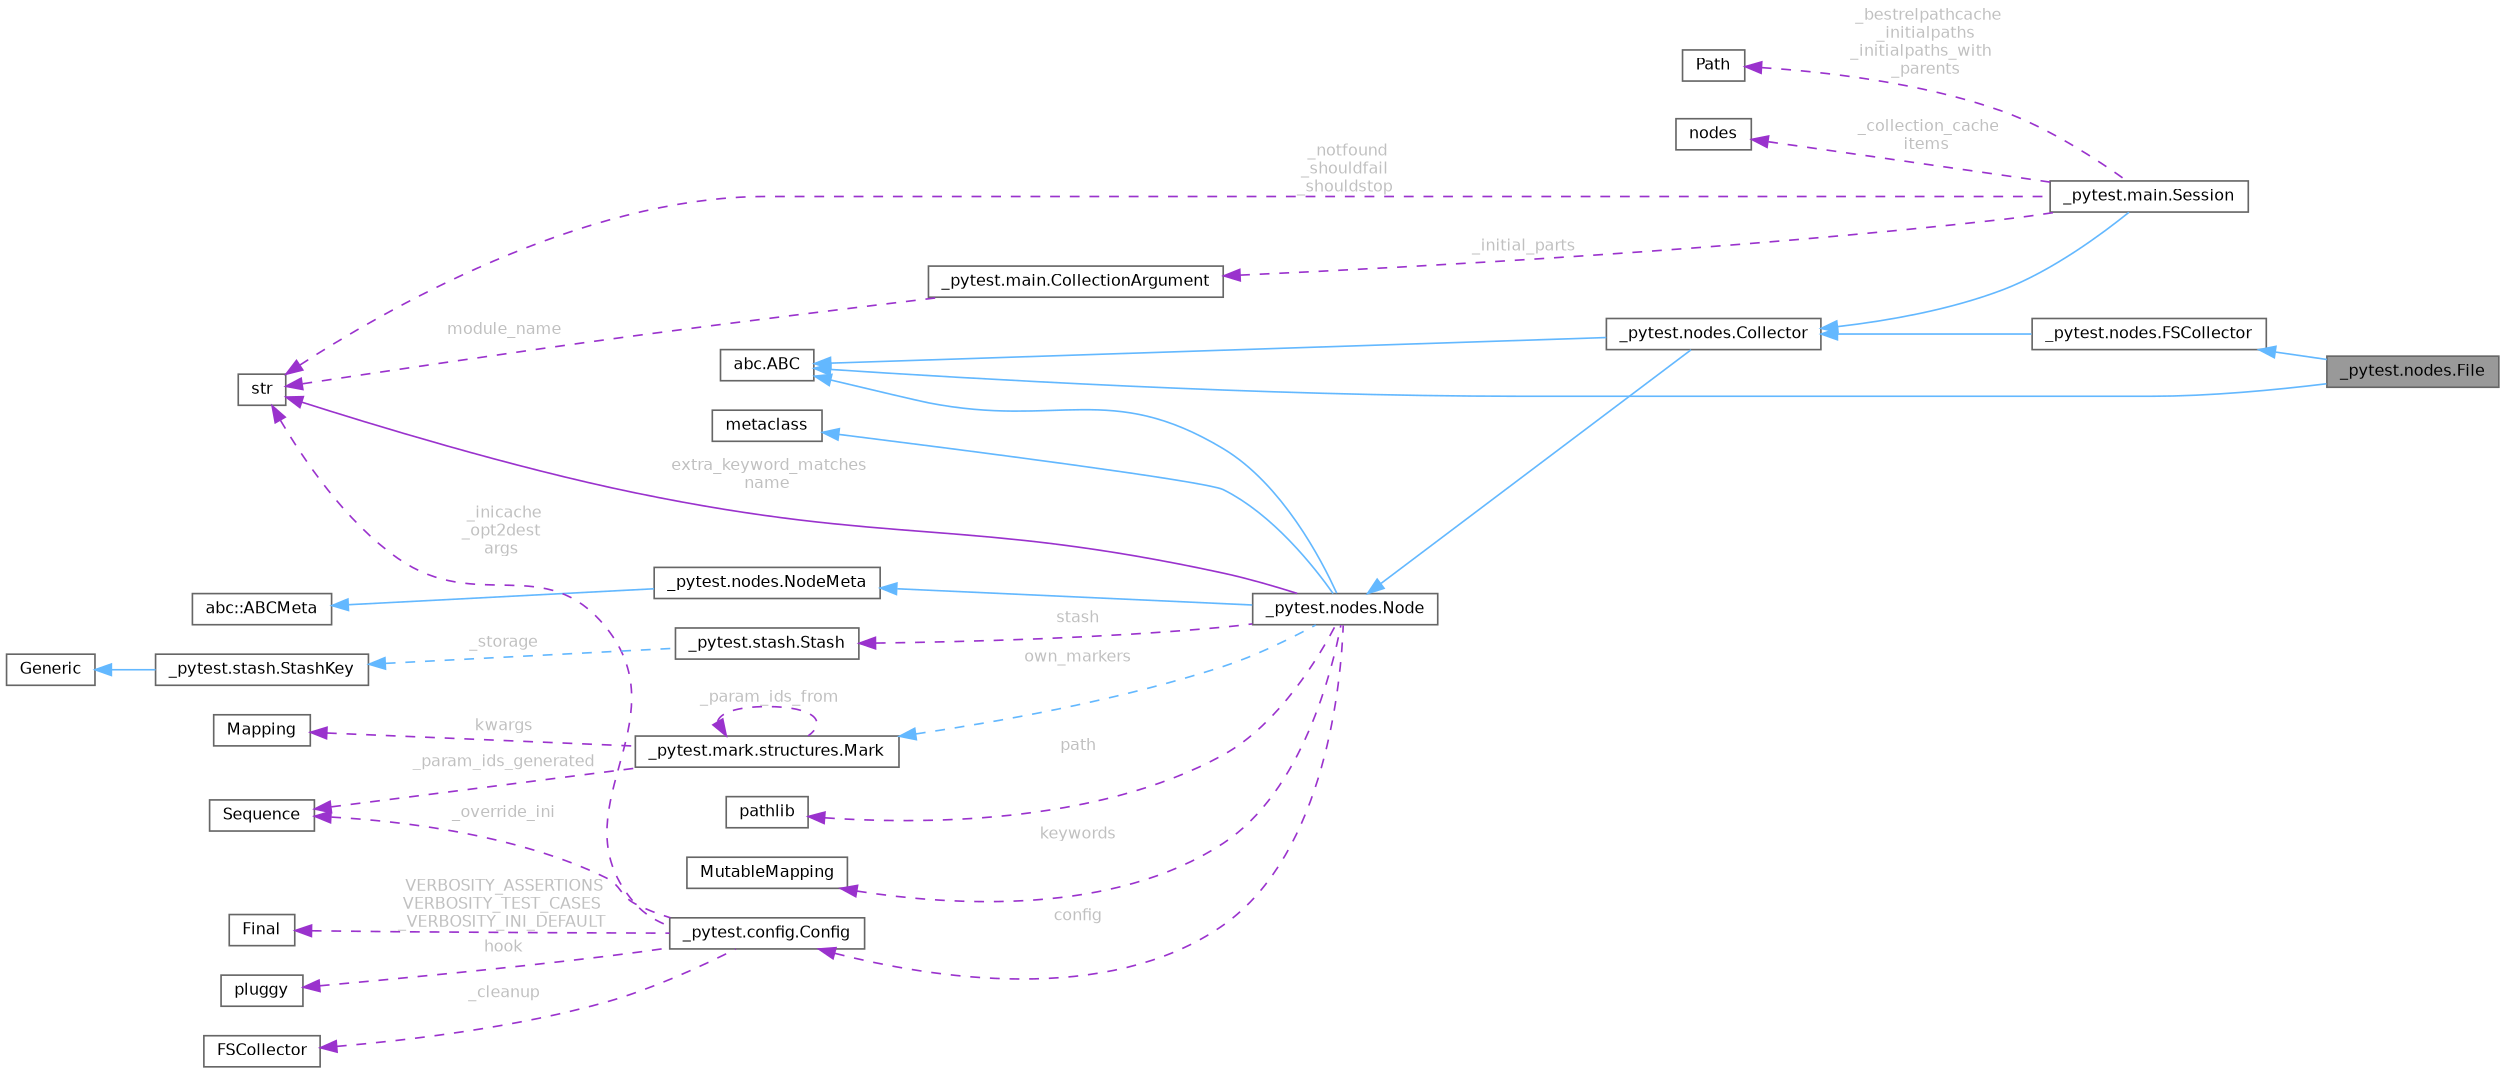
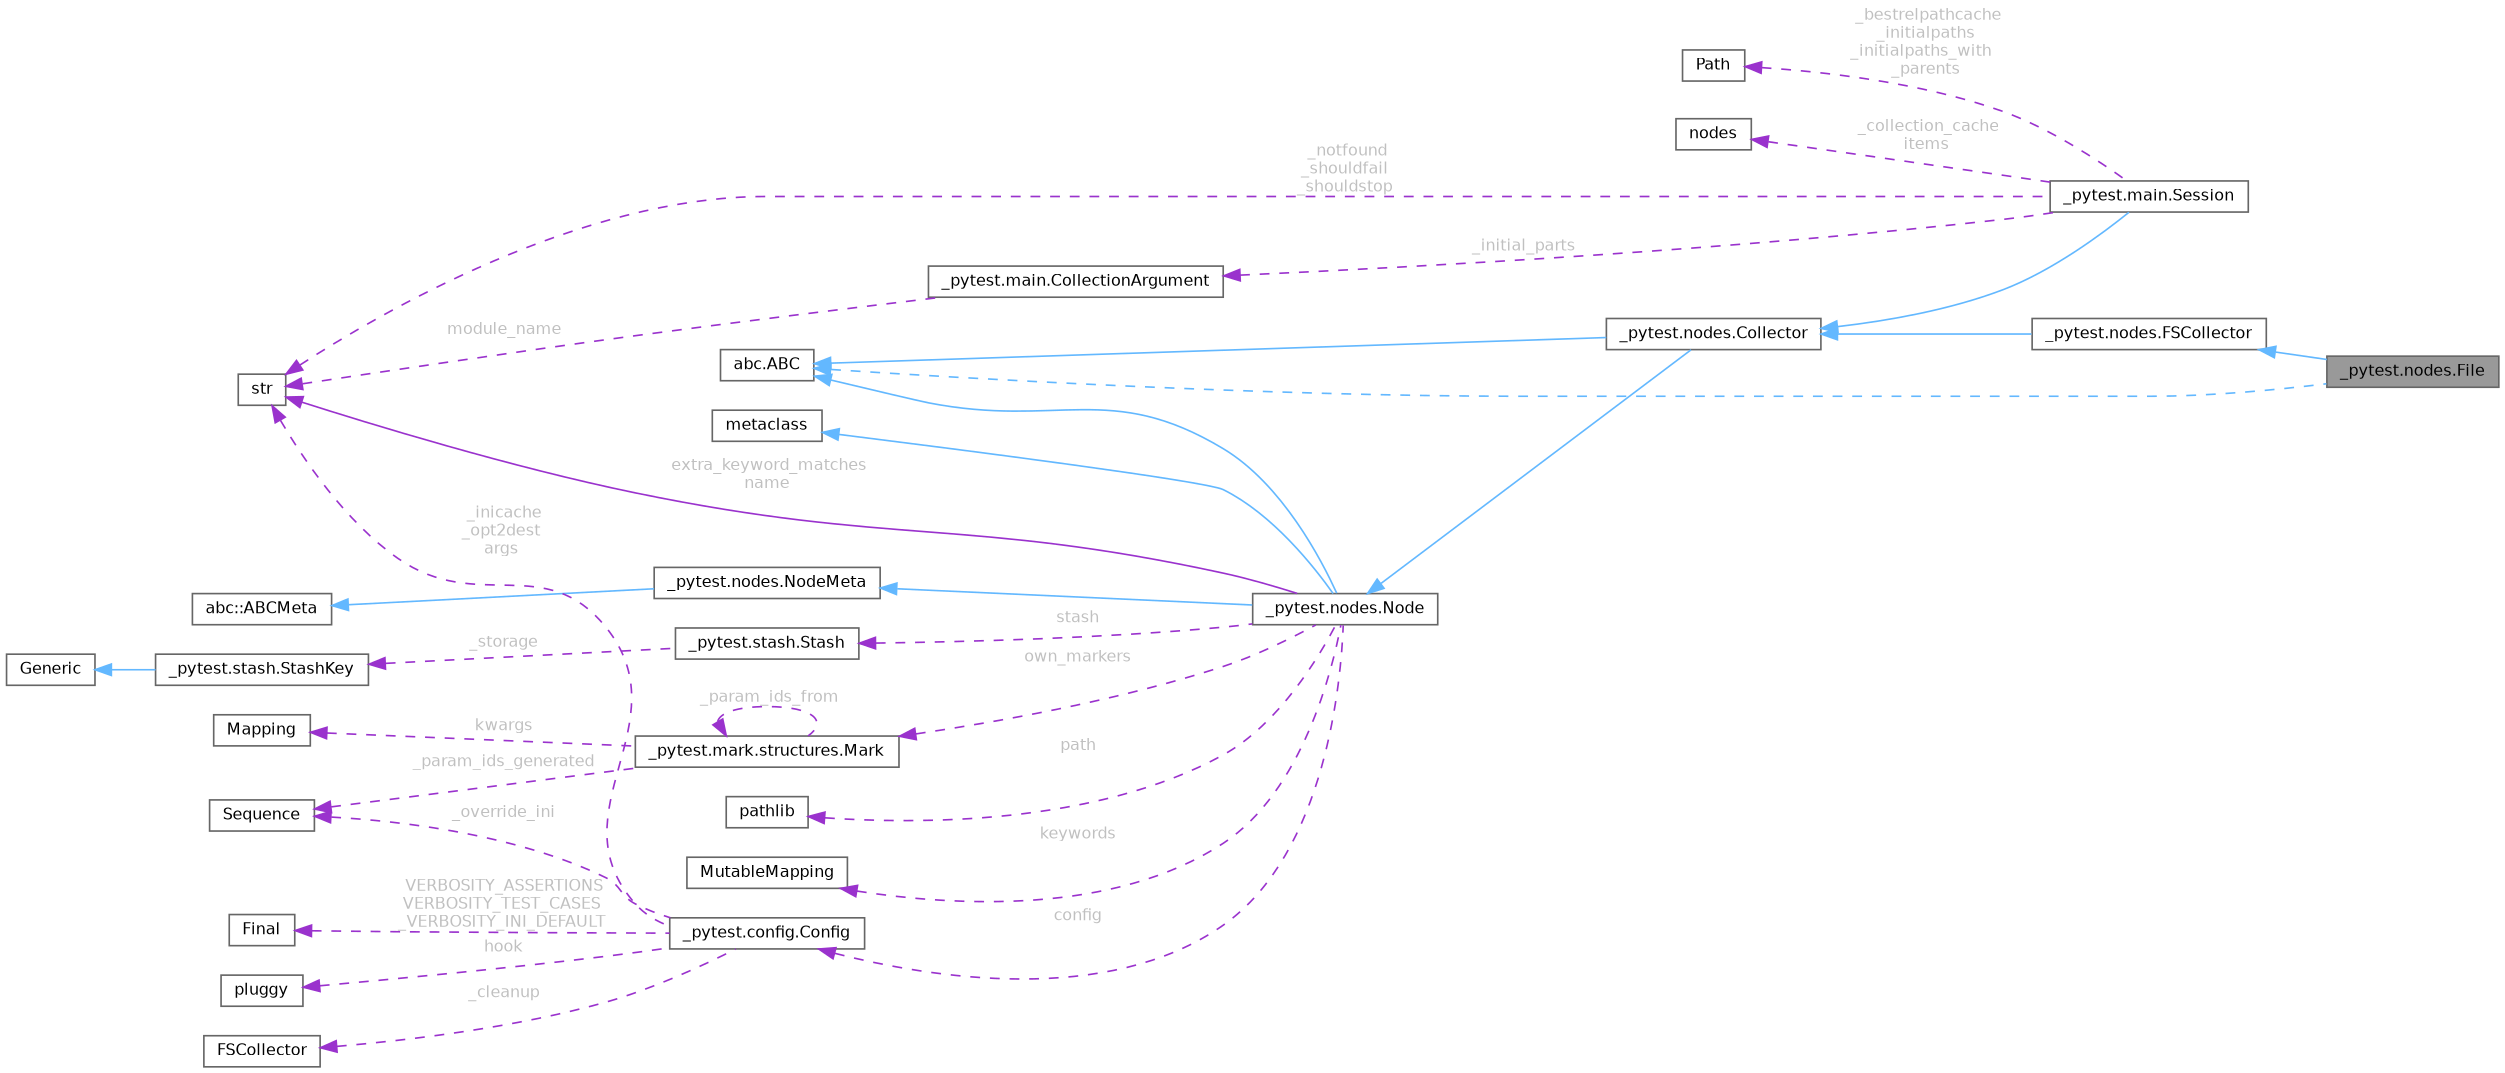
edge "_pytest.nodes.File" -> "abc.ABC": style solid -> dashed
edge "_pytest.stash.Stash" -> "_pytest.stash.StashKey": color steelblue1 -> darkorchid3
edge "_pytest.nodes.Node" -> "_pytest.mark.structures.Mark": color steelblue1 -> darkorchid3
